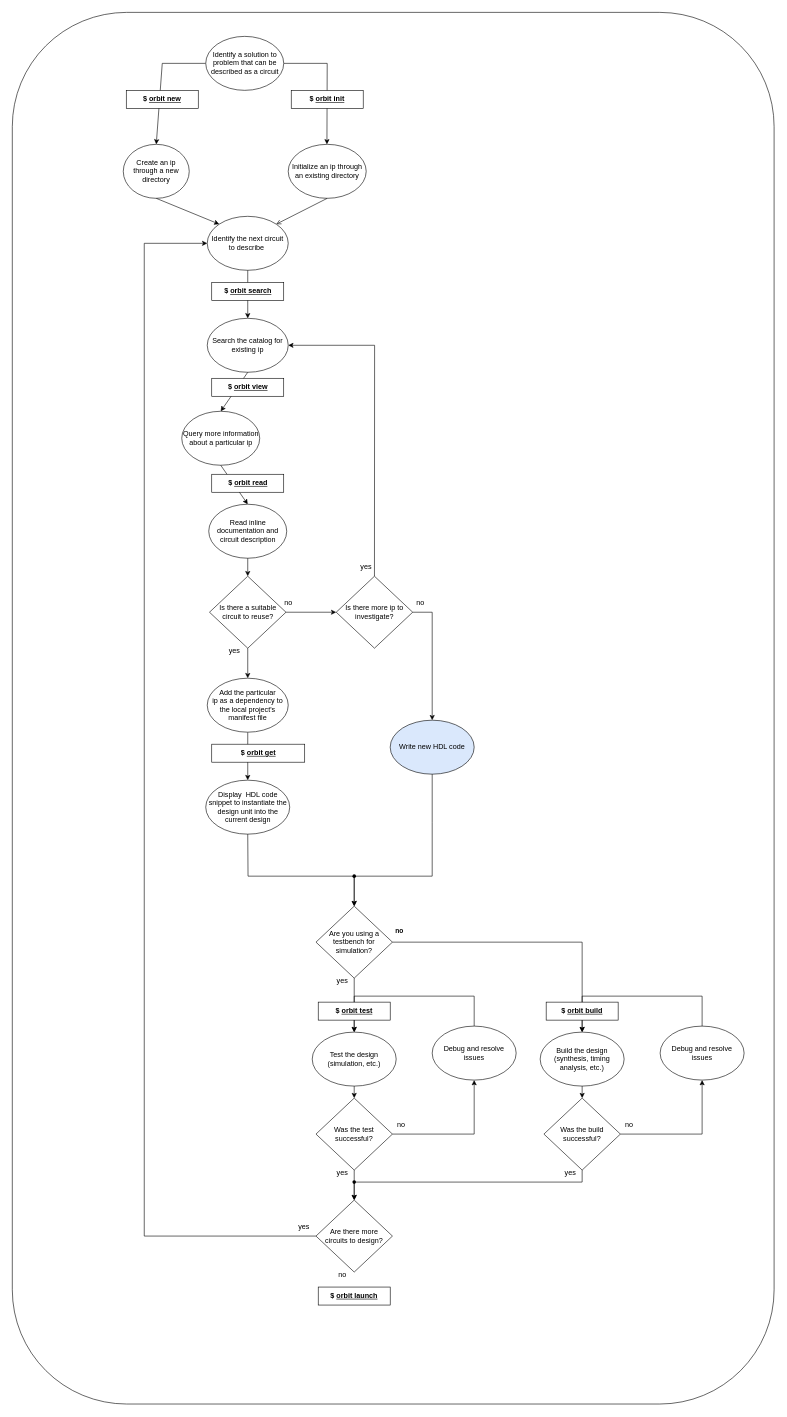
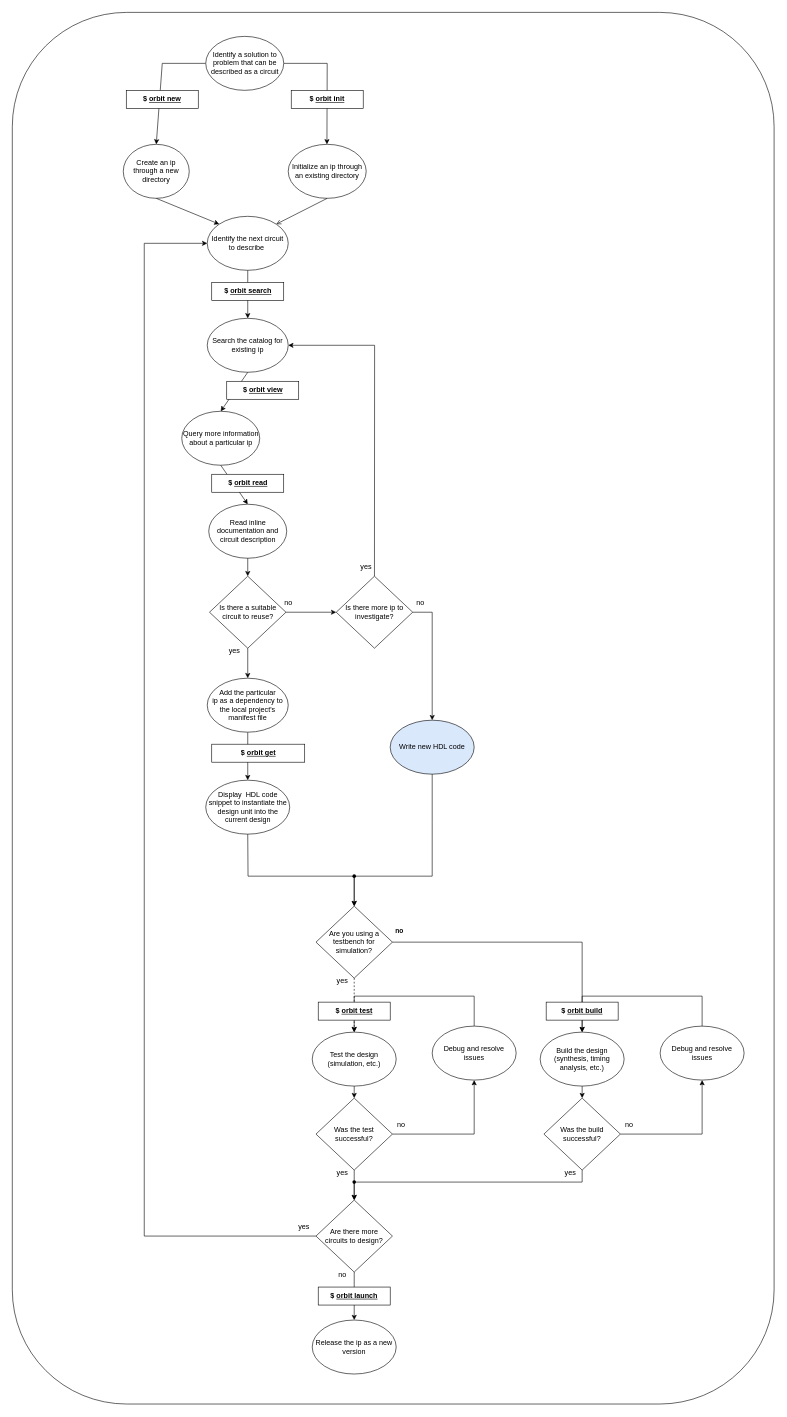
node "$ orbit view": moved (248, 387) -> (263, 390)
edge "Are you using a testbench for simulation?" -> "Test the design (simulation, etc.)": style solid -> dashed
edge "Are there more circuits to design?" -> "Release the ip as a new version": added
node "Release the ip as a new version": added
